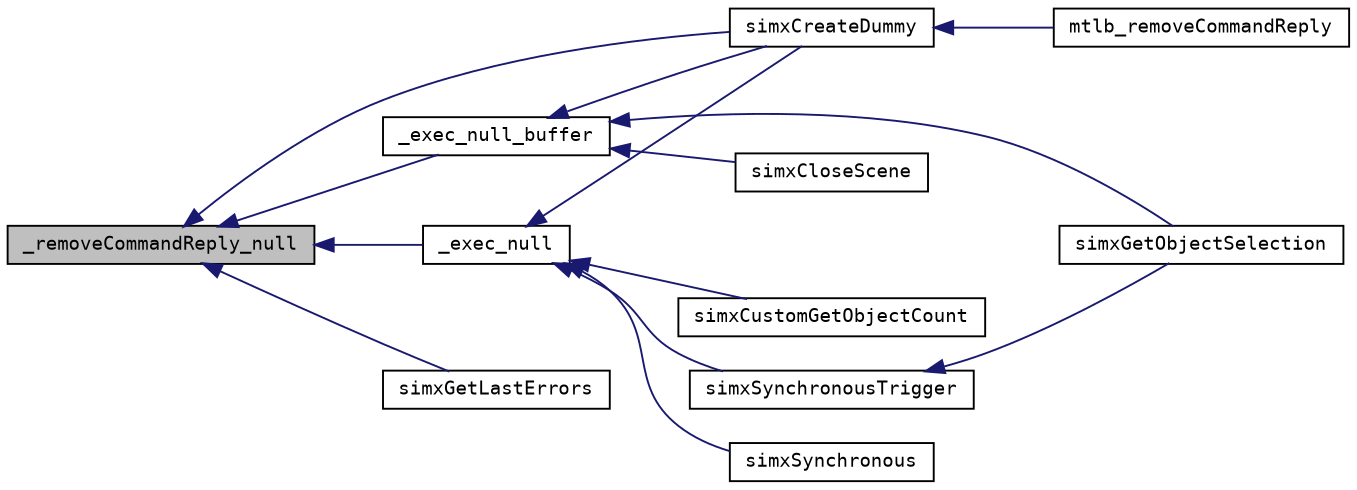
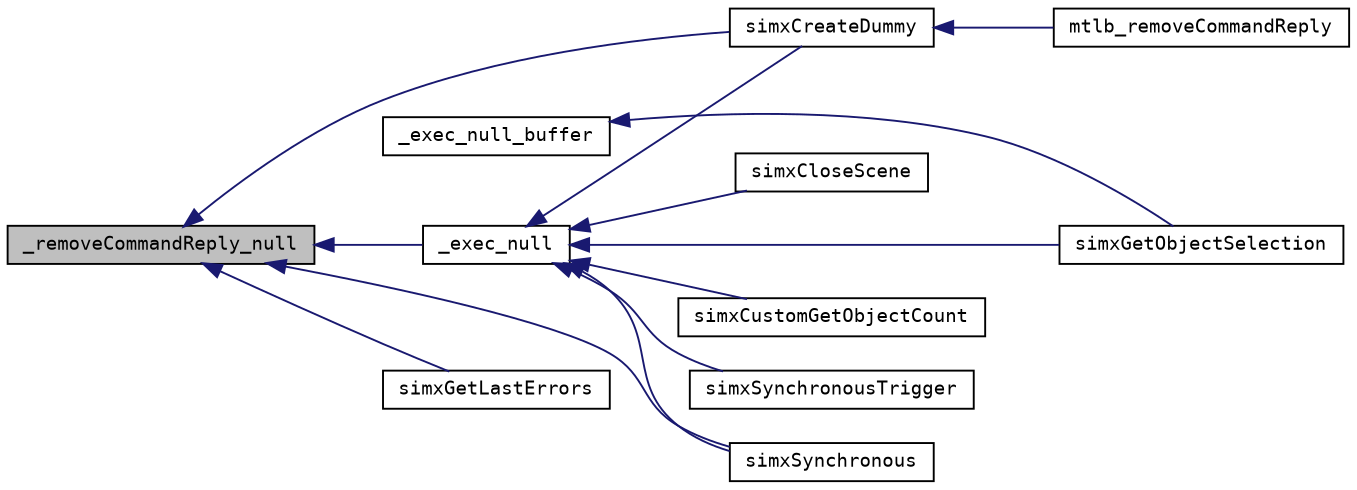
edge "simxCreateDummy" -> "_exec_null_buffer": removed
edge "simxCloseScene" -> "_exec_null_buffer": now "simxCloseScene" -> "_exec_null"
edge "_exec_null_buffer" -> "_removeCommandReply_null": now "simxSynchronous" -> "_removeCommandReply_null"
edge "simxGetObjectSelection" -> "simxSynchronousTrigger": now "simxGetObjectSelection" -> "_exec_null"
